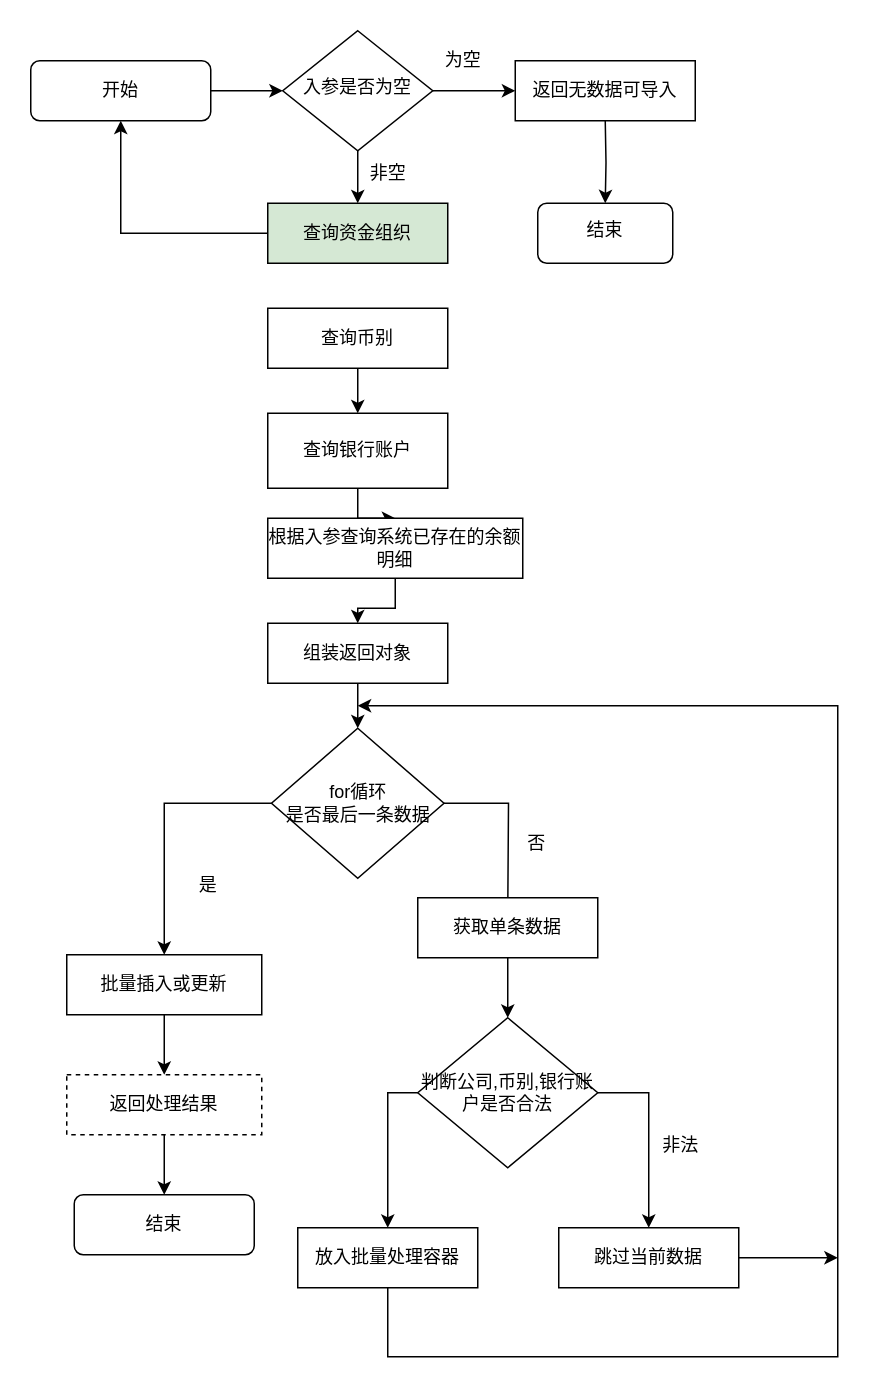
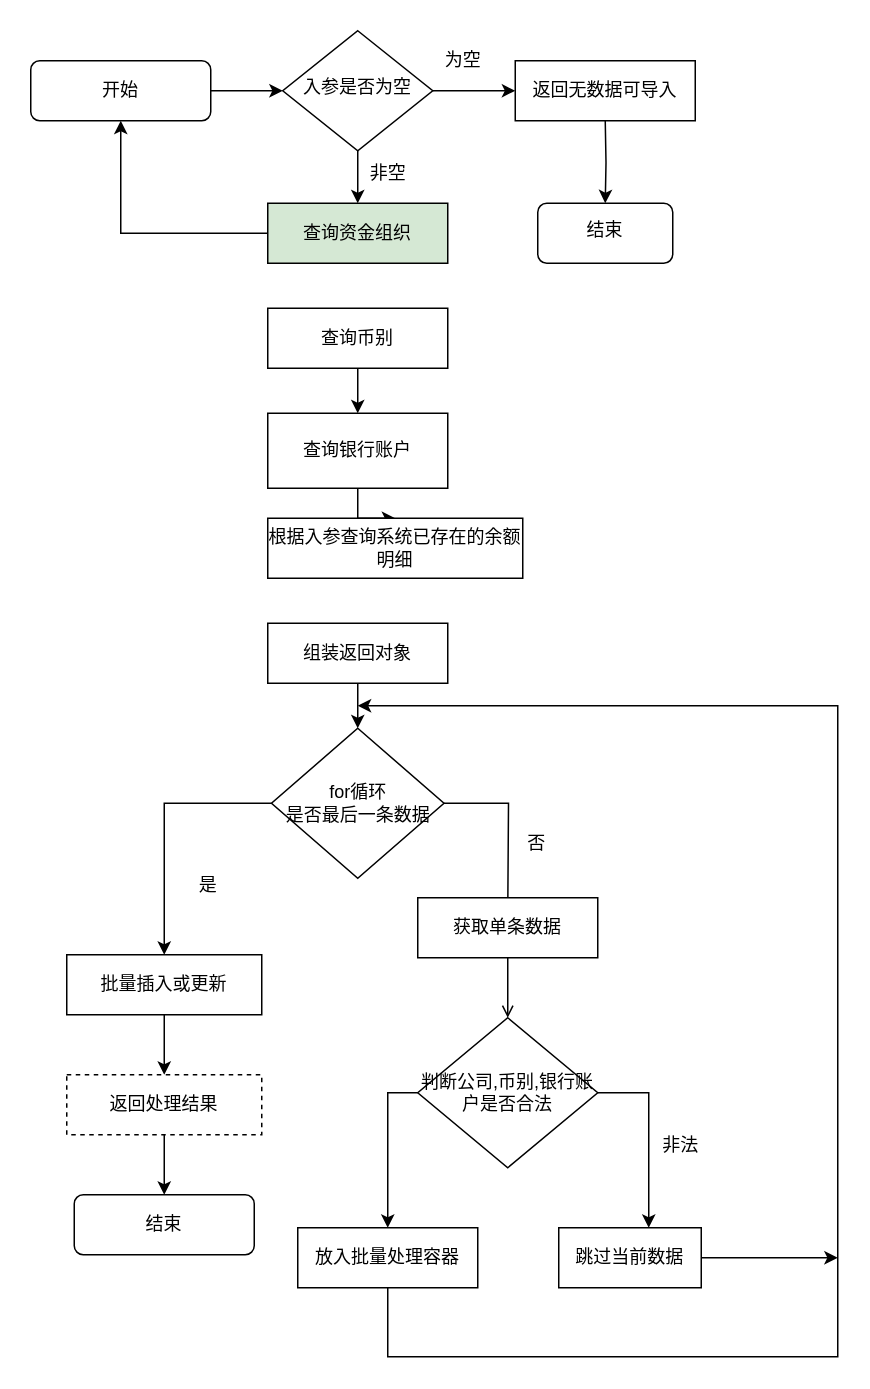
edge "根据入参查询系统已存在的余额明细" -> "组装返回对象": removed
edge "获取单条数据" -> "判断公司,币别,银行账户是否合法": arrowhead classic -> open
node "跳过当前数据": size 180x60 -> 143x60
